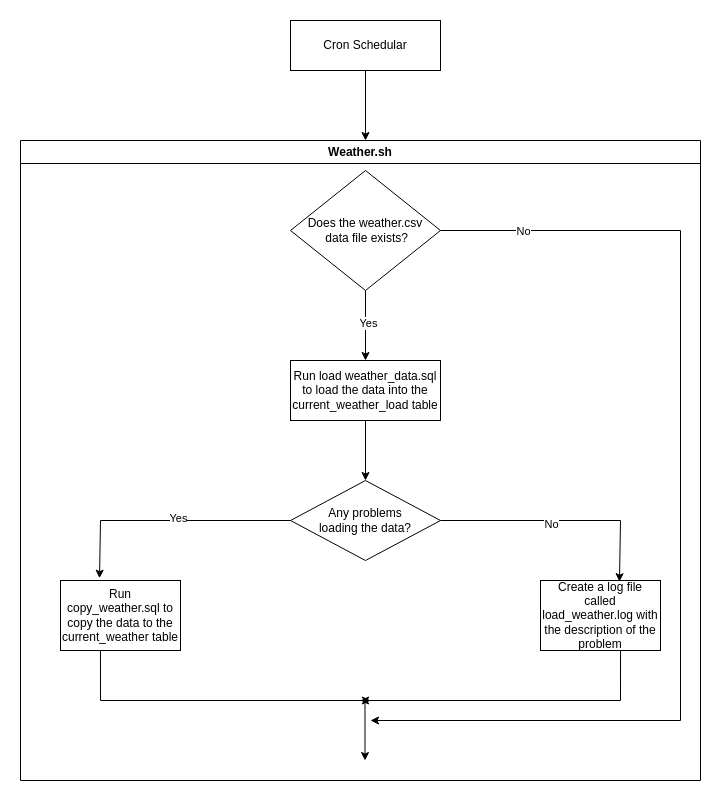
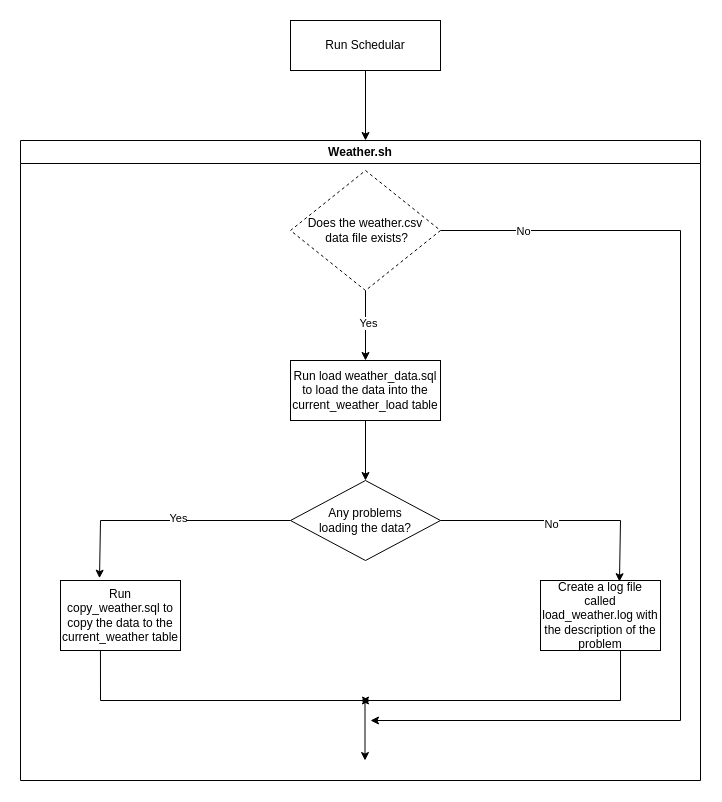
node "Cron Schedular": label "Cron Schedular" -> "Run Schedular"
node "Does the weather.csv data file exists?": style solid -> dashed
